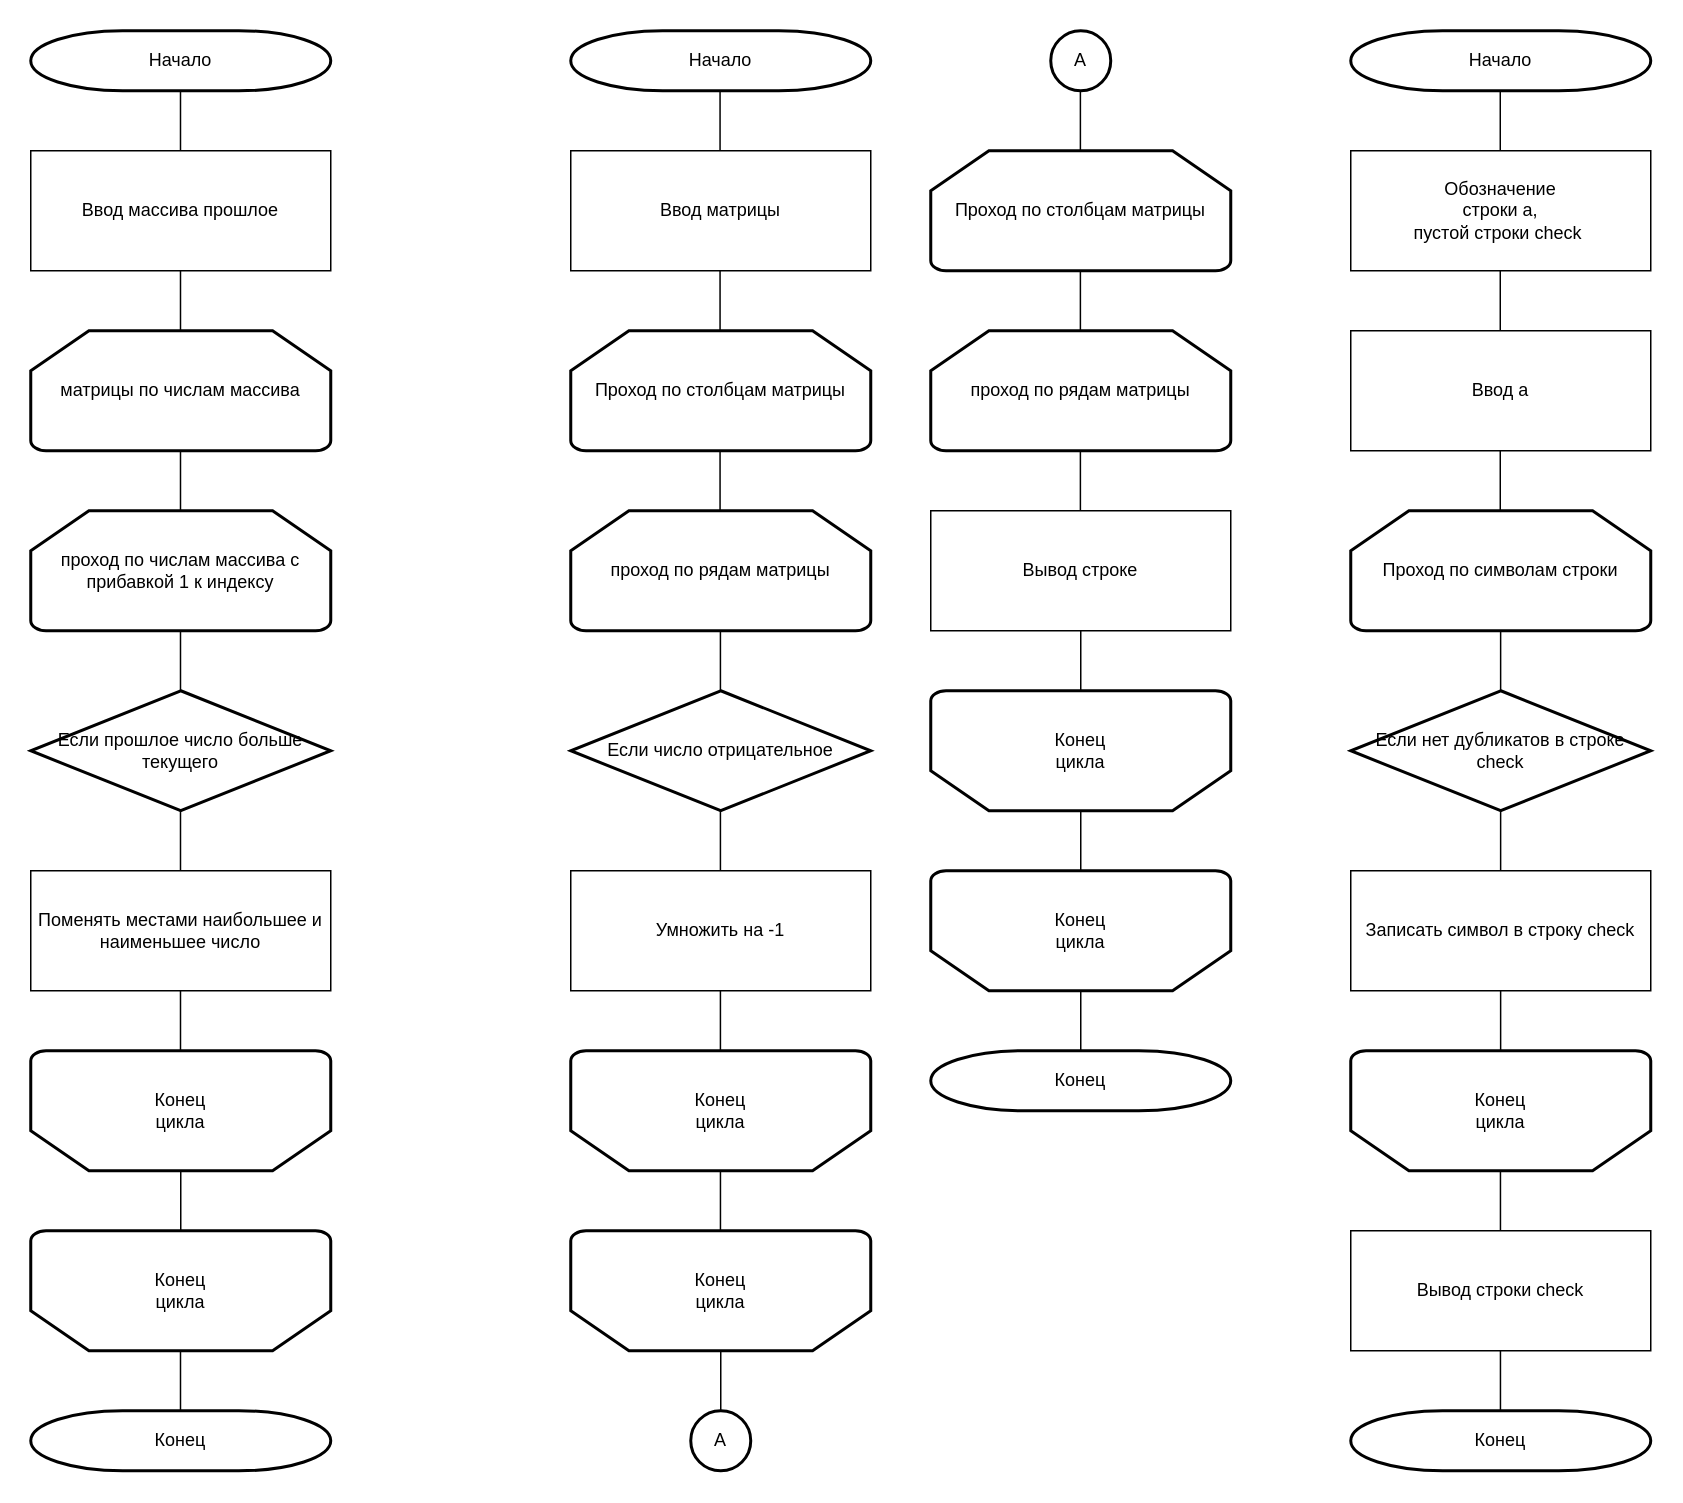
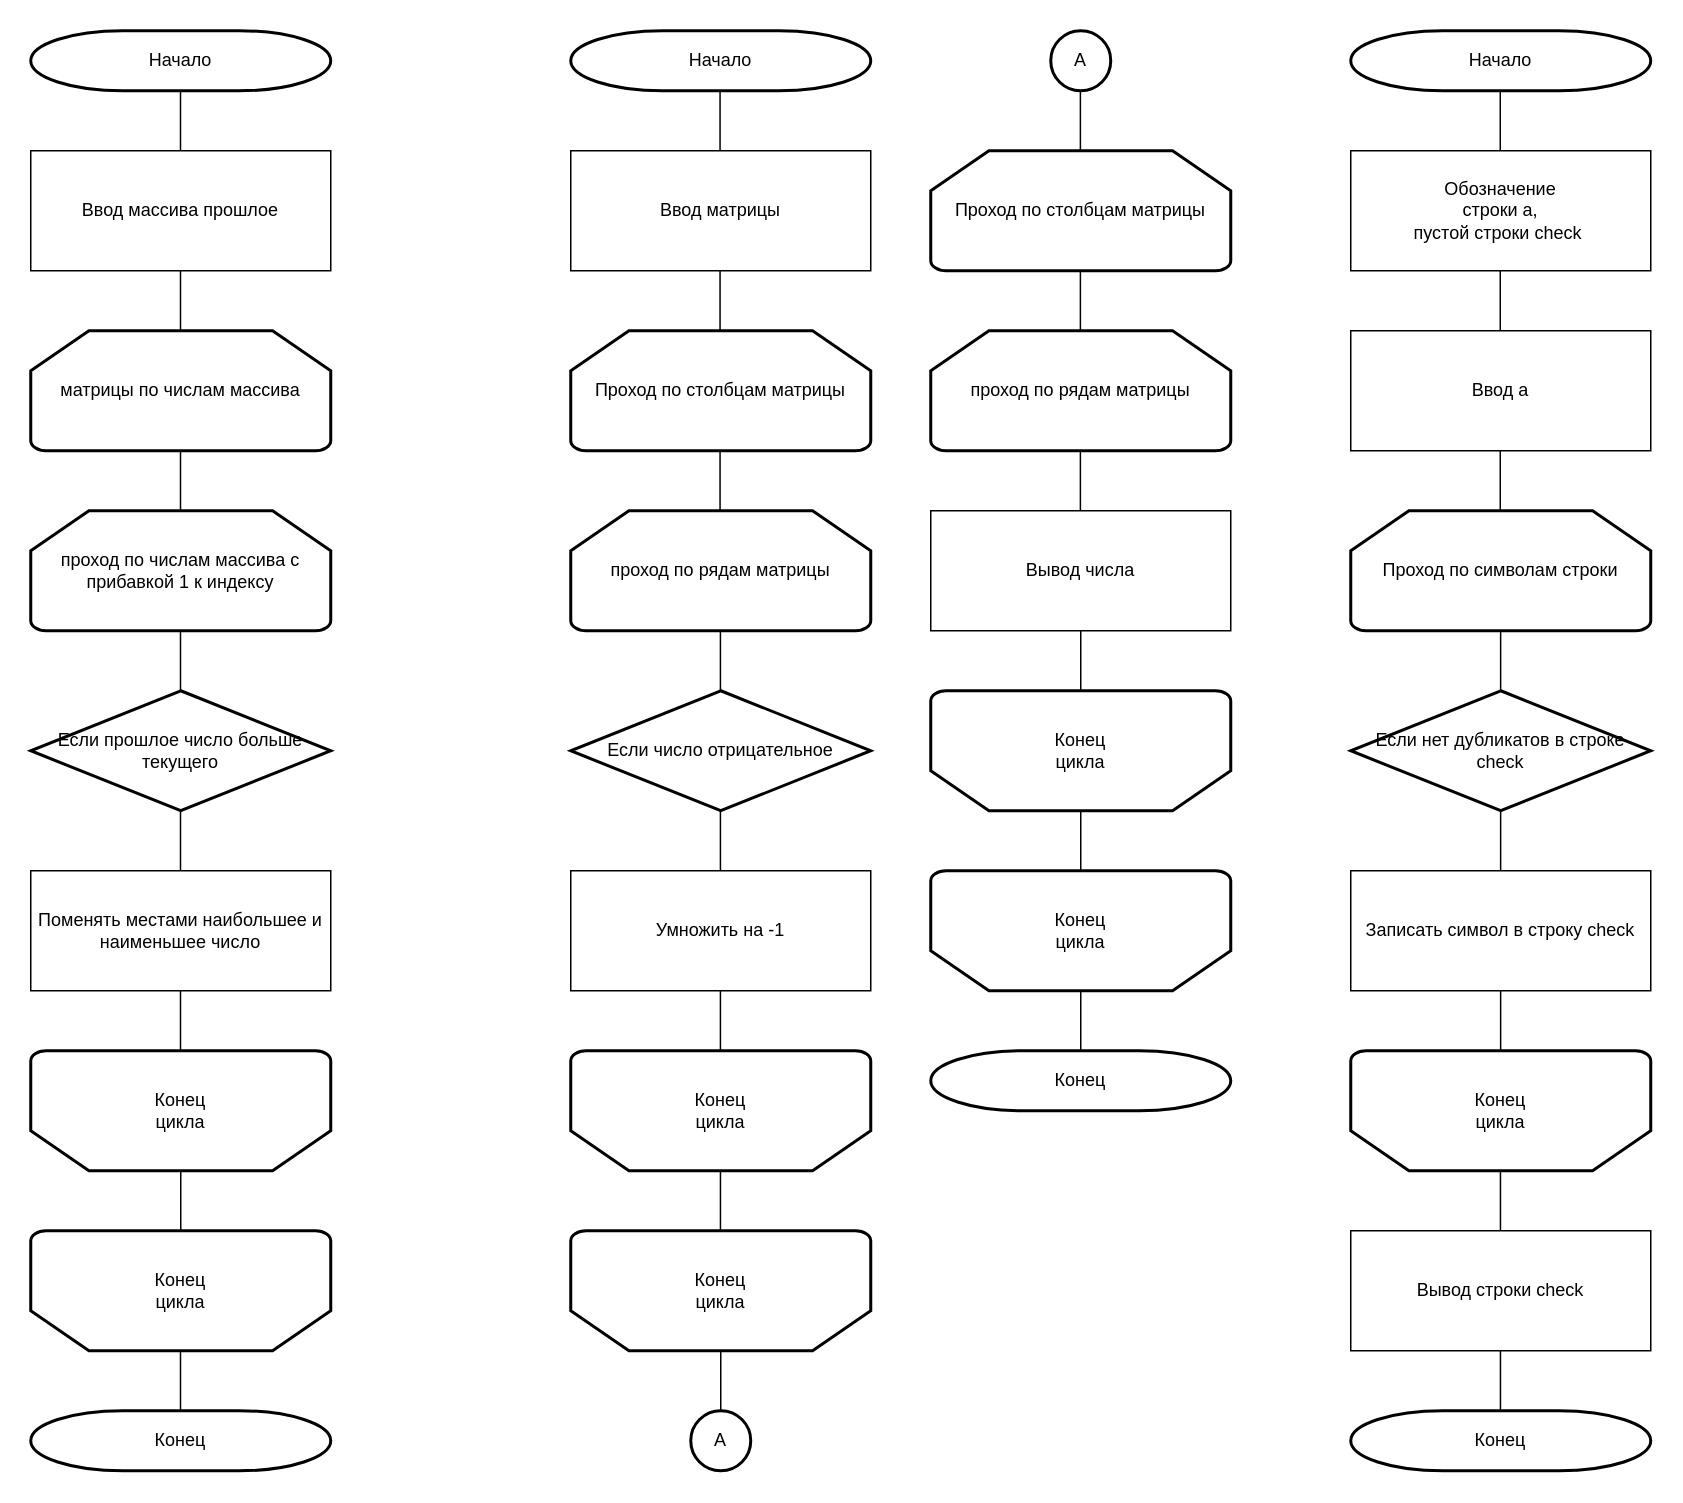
node "Вывод строке": label "Вывод строке" -> "Вывод числа"
